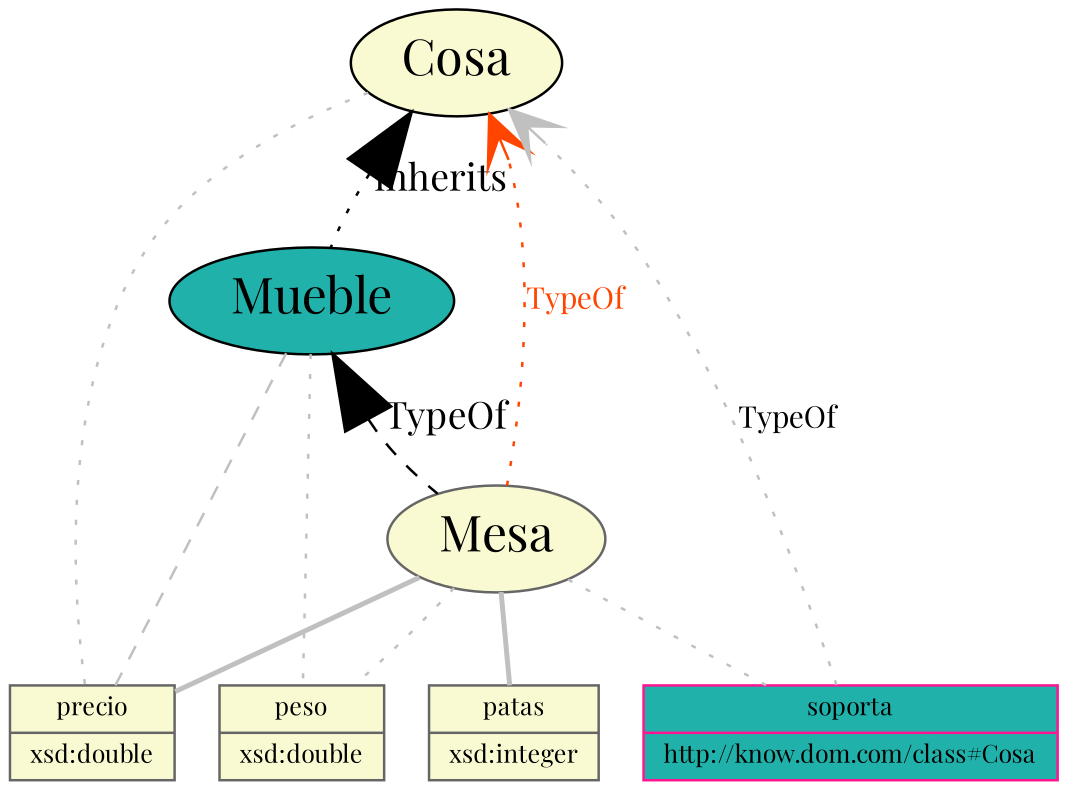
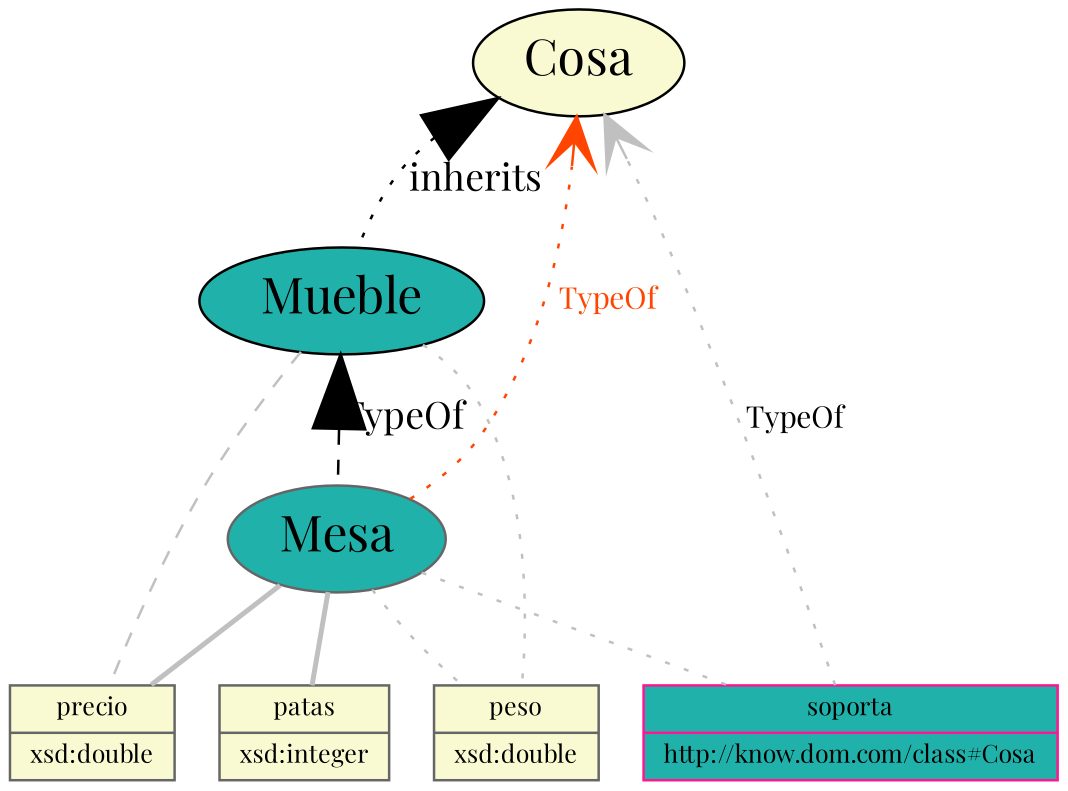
edge "Cosa" -- "precio": removed
node "Mesa": fillcolor lightgoldenrodyellow -> lightseagreen
